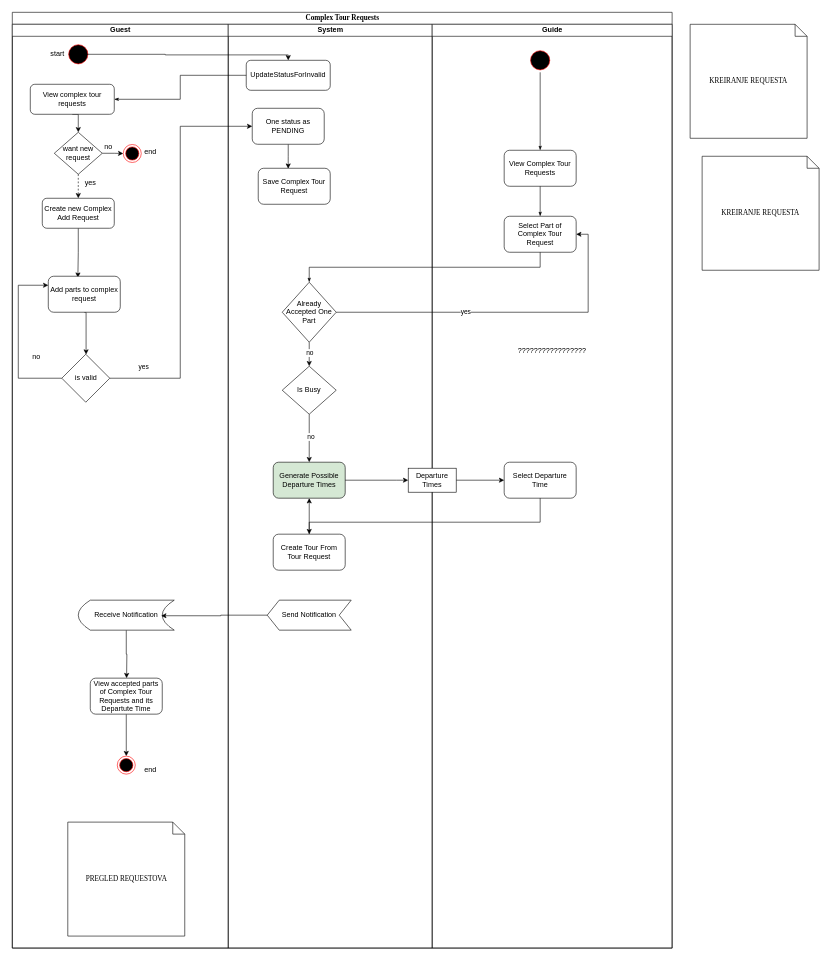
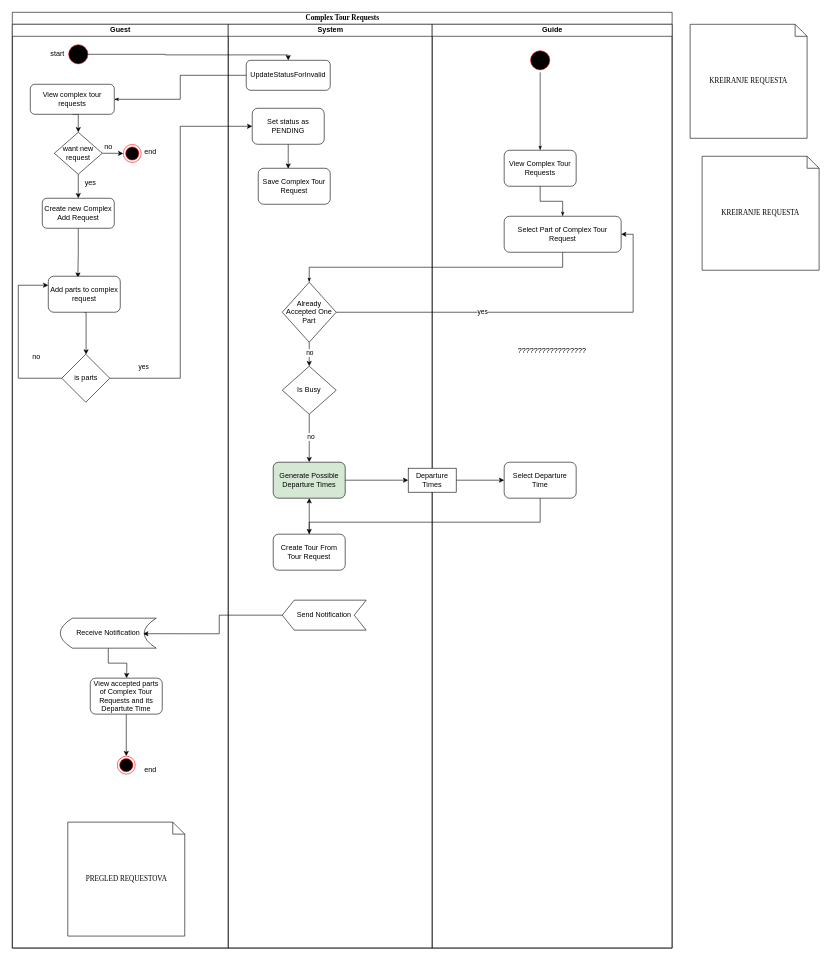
node "One status as PENDING": label "One status as PENDING" -> "Set status as PENDING"
edge "want new request" -> "Create new Complex Add Request": style dashed -> solid
node "Select Part of Complex Tour Request": size 72x36 -> 117x36
node "is valid": label "is valid" -> "is parts"
node "Receive Notification": moved (126, 615) -> (108, 633)
node "Send Notification": moved (309, 615) -> (324, 615)
